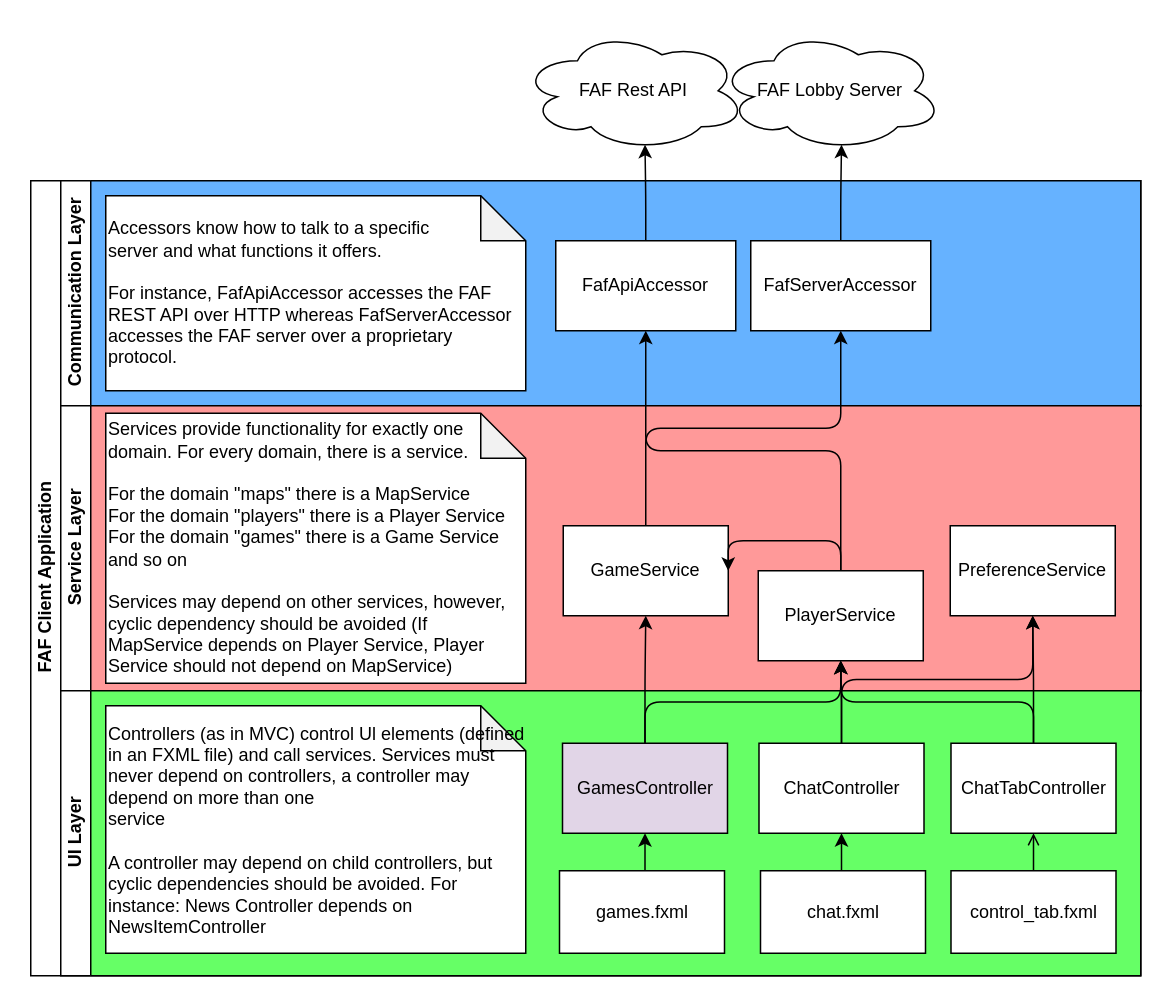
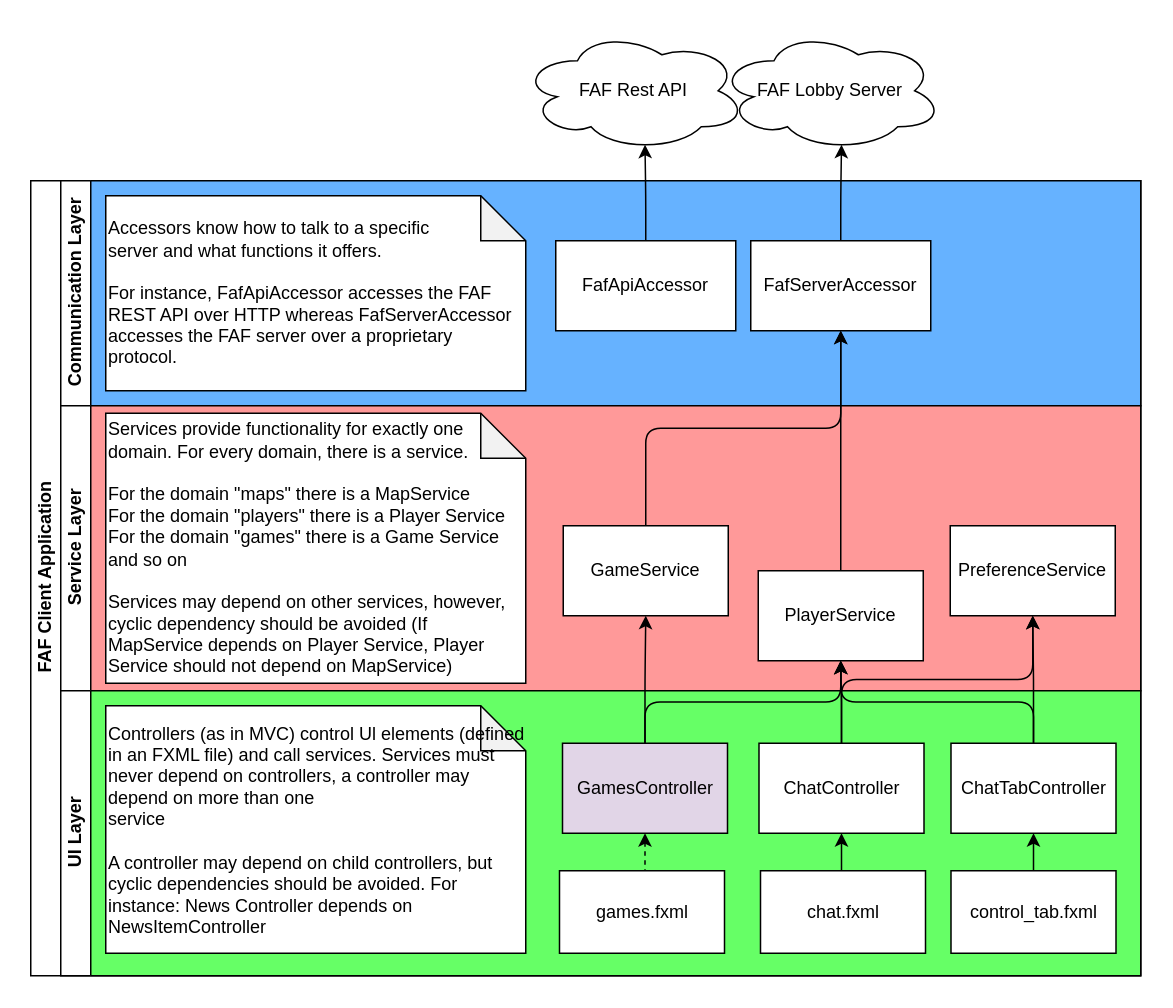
edge "PlayerService" -> "FafApiAccessor": removed
edge "PlayerService" -> "GameService": now "PlayerService" -> "FafServerAccessor"
edge "control_tab.fxml" -> "ChatTabController": arrowhead open -> classic
edge "games.fxml" -> "GamesController": style solid -> dashed
